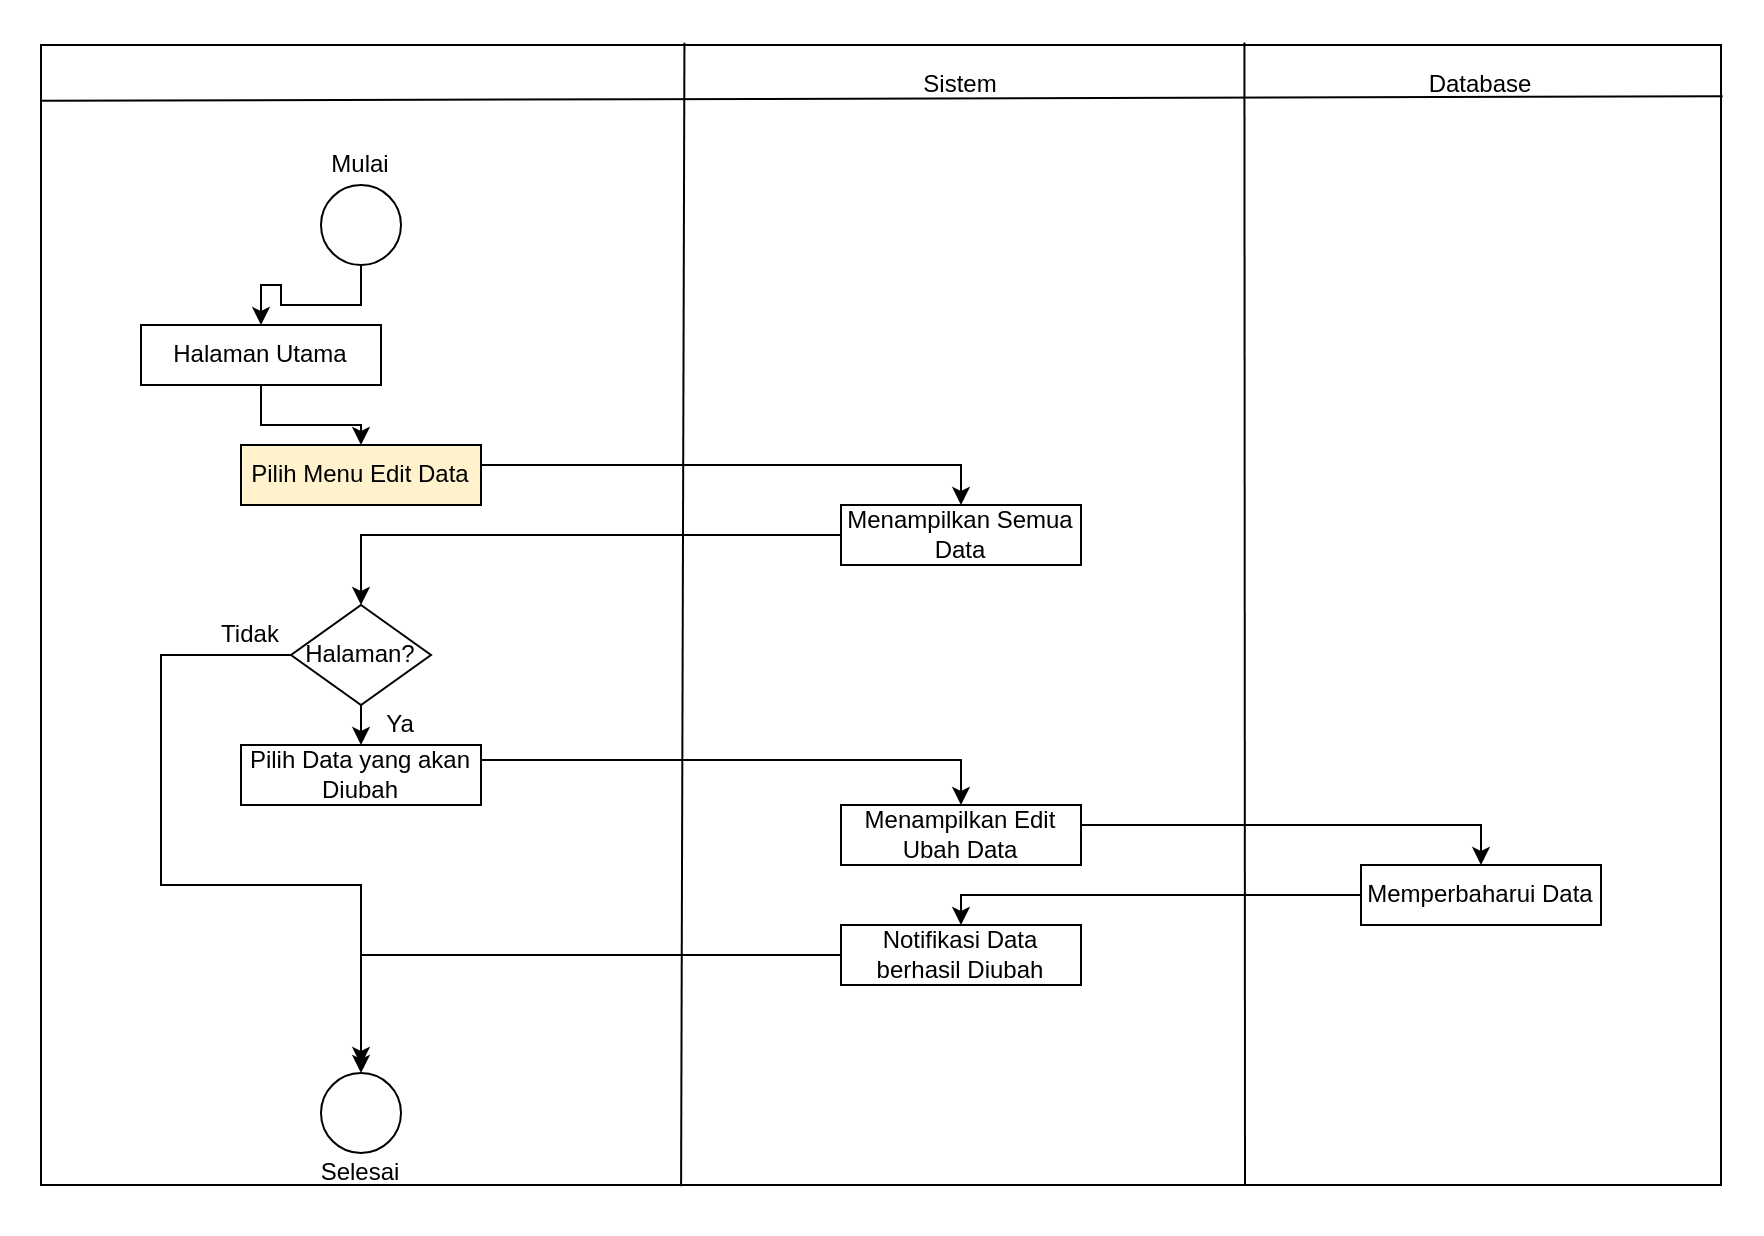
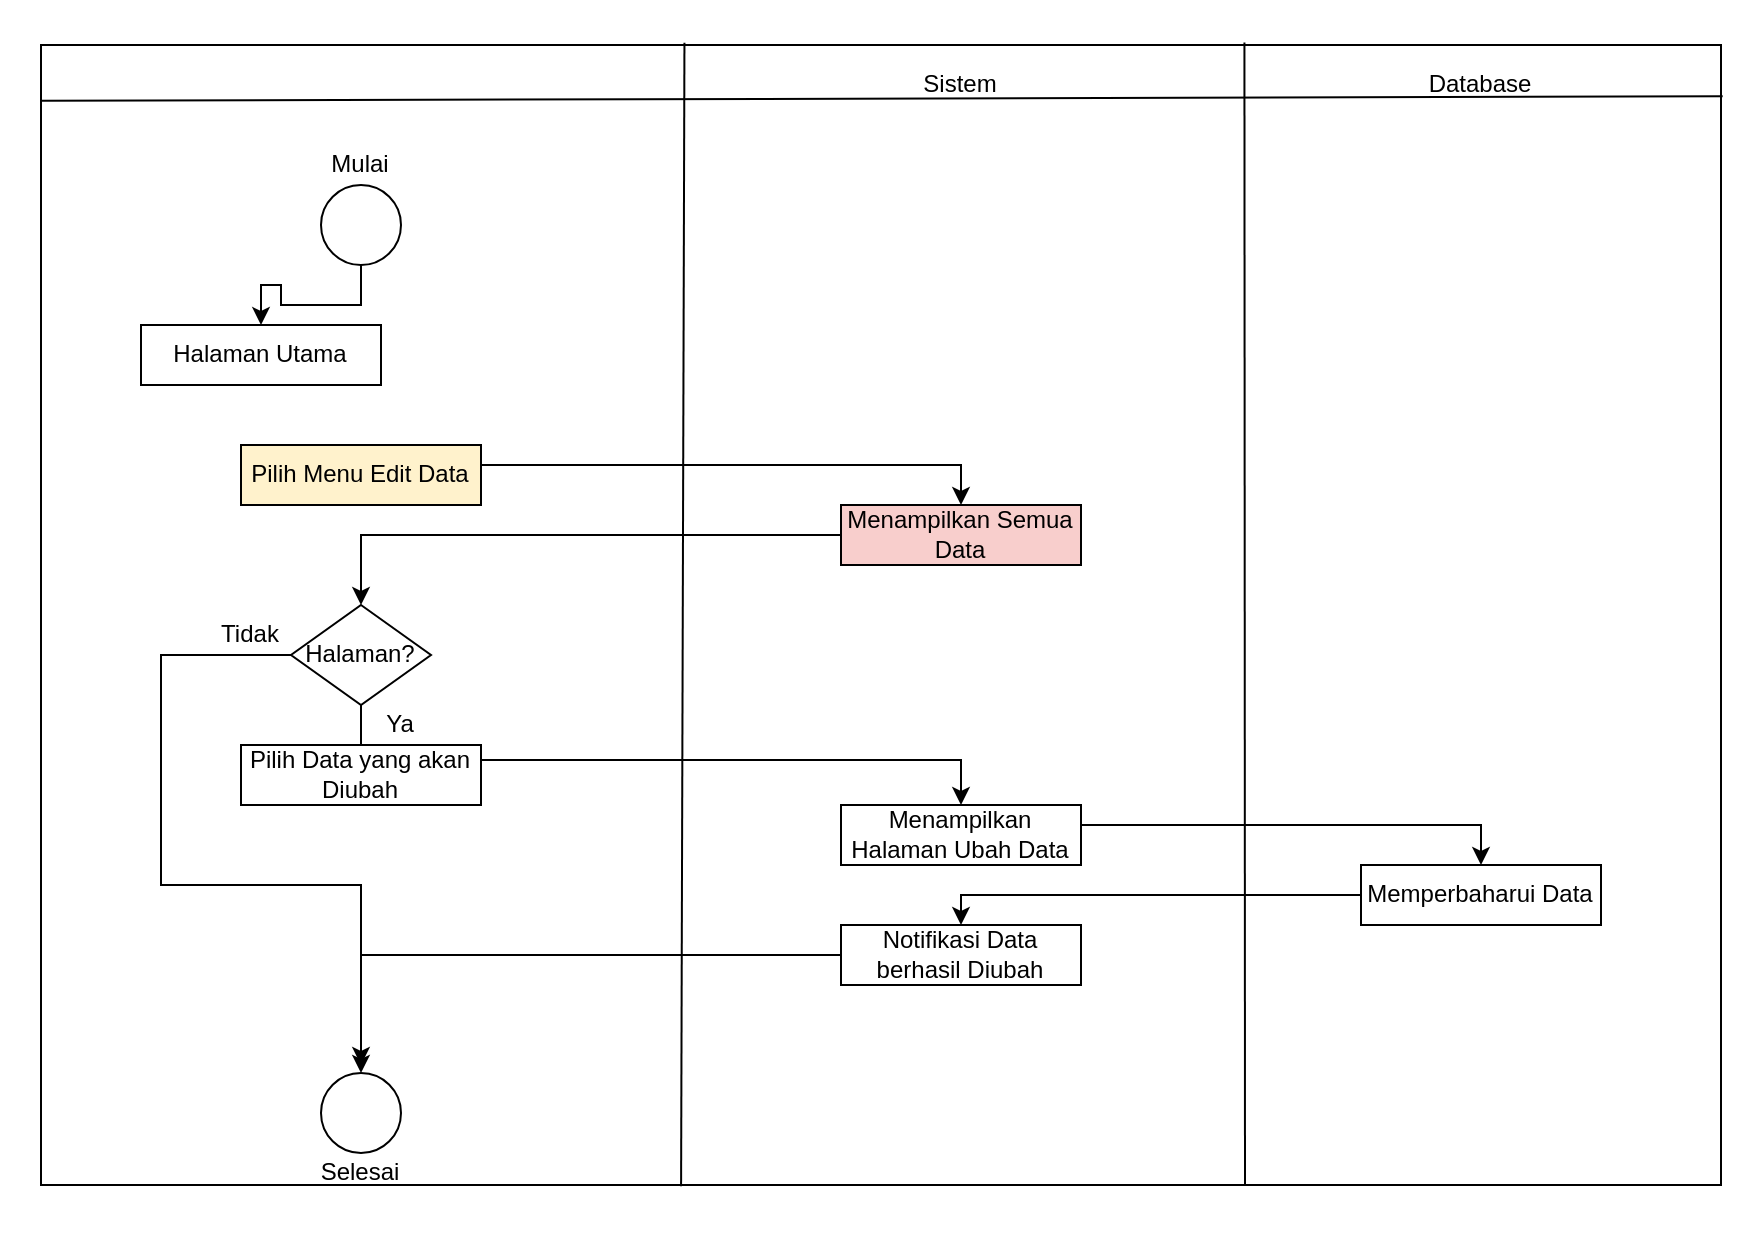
edge "Halaman Utama" -> "Pilih Menu Edit Data": removed
node "Menampilkan Semua Data": fillcolor #ffffff -> #f8cecc
edge "Halaman?" -> "Pilih Data yang akan Diubah": arrowhead classic -> none
node "Menampilkan Edit Ubah Data": label "Menampilkan Edit Ubah Data" -> "Menampilkan Halaman Ubah Data"
